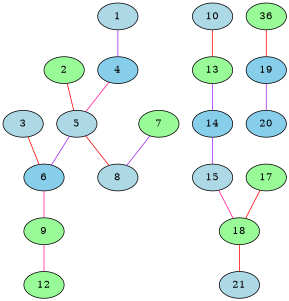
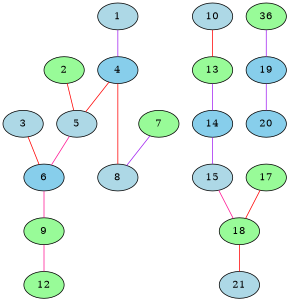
edge "36" -- "19": color red -> purple
edge "4" -- "5": color deeppink -> red
edge "5" -- "6": color purple -> deeppink
edge "5" -- "8": now "4" -- "8"
